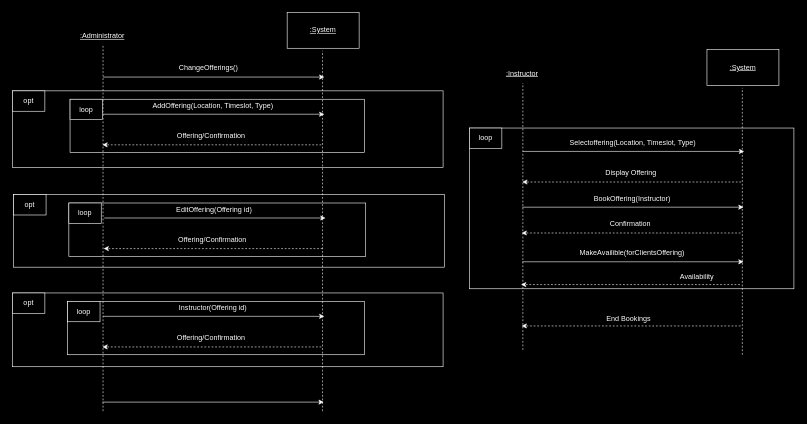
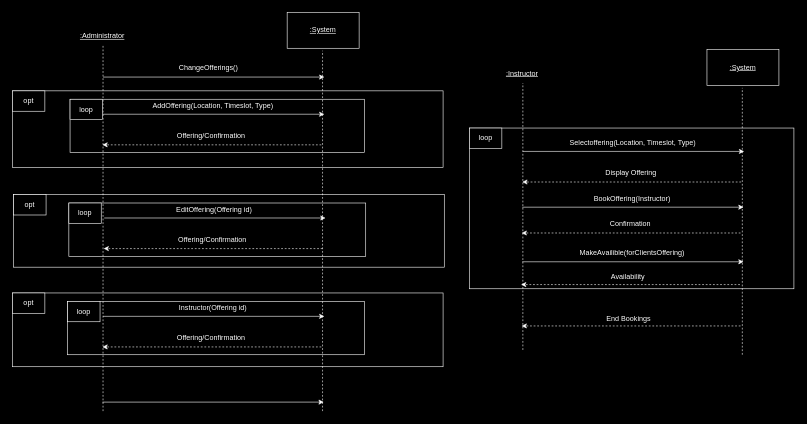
node "Availability": moved (697, 278) -> (628, 278)
